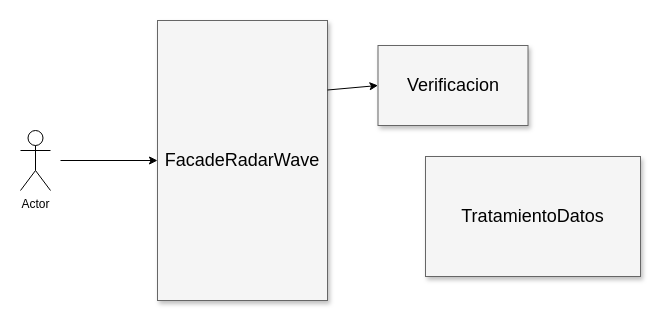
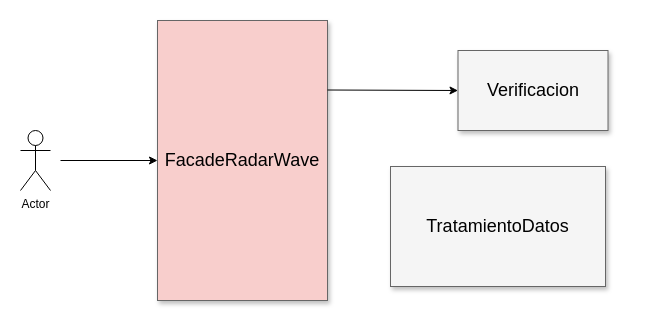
node "Verificacion": moved (453, 86) -> (533, 91)
node "FacadeRadarWave": fillcolor #f5f5f5 -> #f8cecc
node "TratamientoDatos": moved (533, 217) -> (498, 227)
